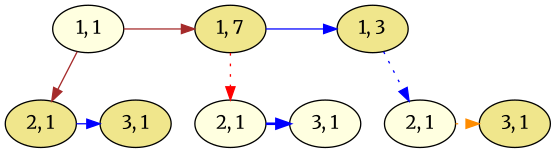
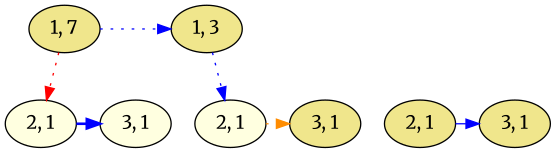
node "1, 1": removed
edge "1, 7" -> "1, 3": style solid -> dotted
